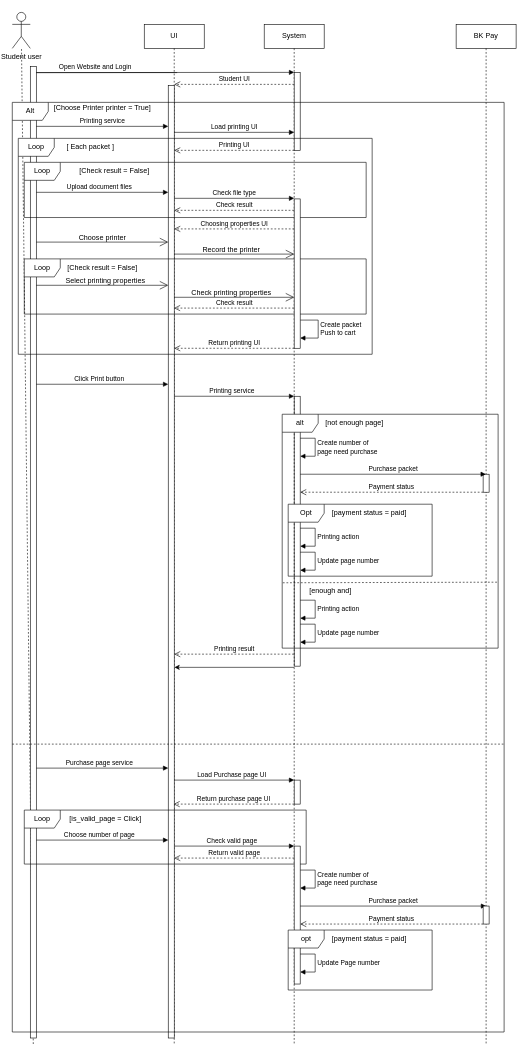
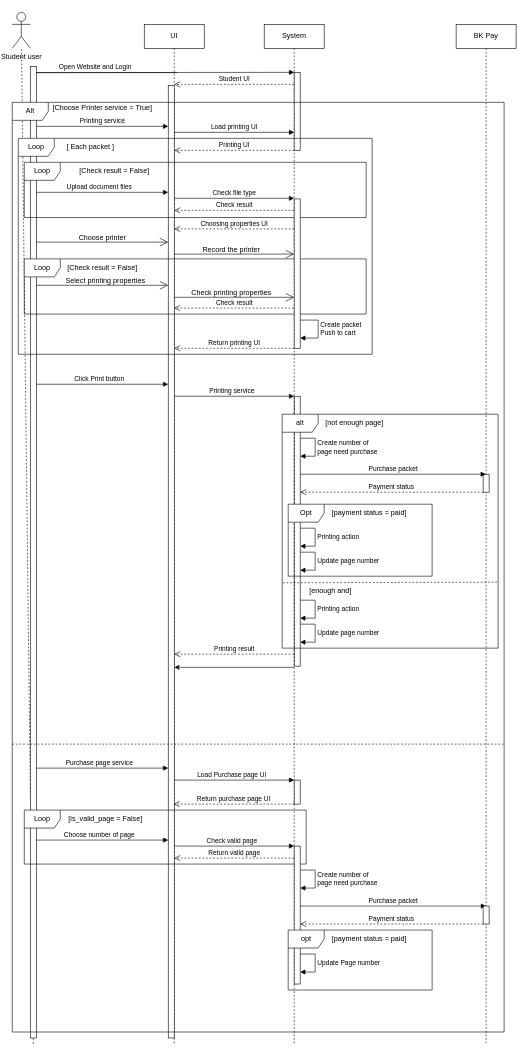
node "[Choose Printer printer = True]": label "[Choose Printer printer = True]" -> "[Choose Printer service = True]"
node "[is_valid_page = Click]": label "[is_valid_page = Click]" -> "[is_valid_page = False]"
